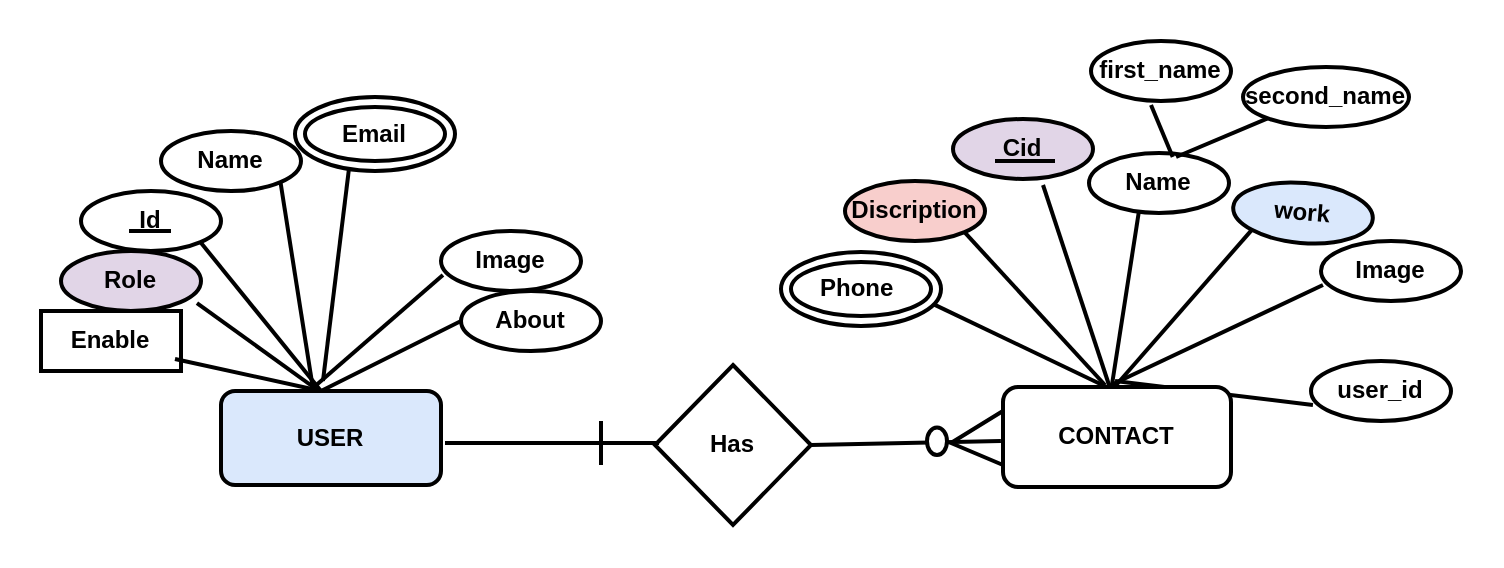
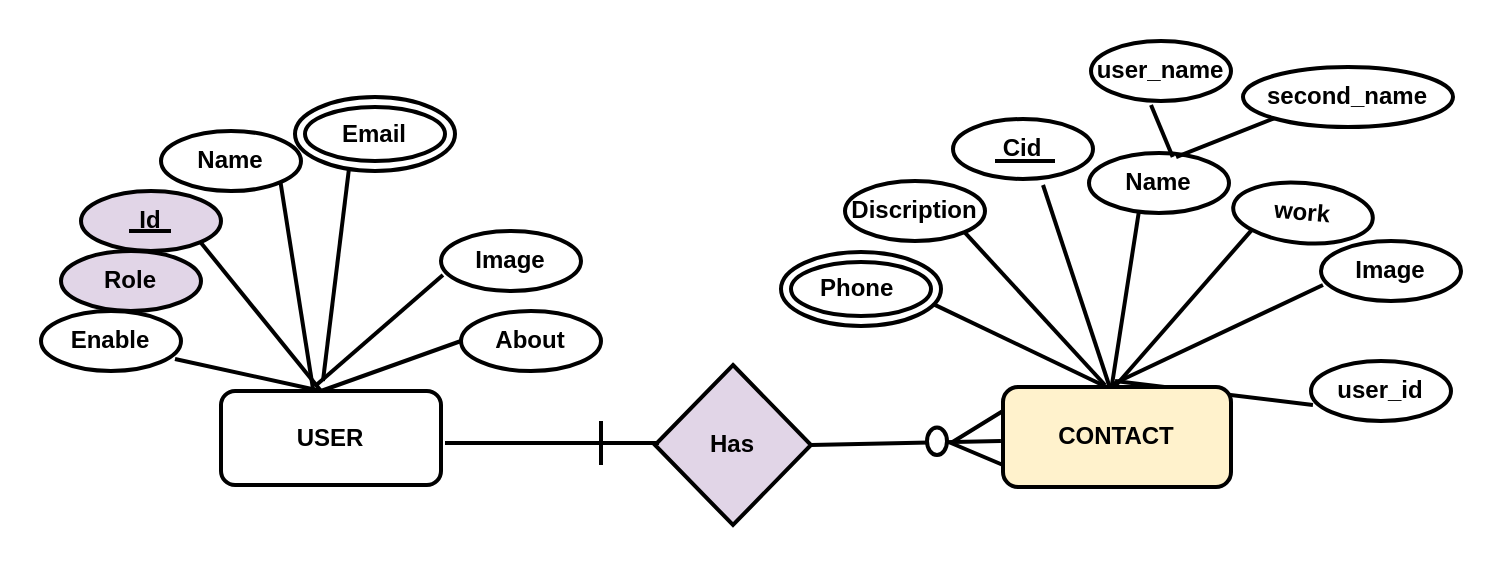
node "first_name": label "first_name" -> "user_name"
node "second_name": size 166x60 -> 210x60
node "Cid": fillcolor #e1d5e7 -> #ffffff
node "Discription": fillcolor #f8cecc -> #ffffff
node "work": fillcolor #dae8fc -> #ffffff
node "Id": fillcolor #ffffff -> #e1d5e7
node "About": moved (531, 321) -> (531, 341)
node "Enable": shape rectangle -> ellipse
edge "Role" -- "USER": removed
node "CONTACT": fillcolor #ffffff -> #fff2cc
node "USER": fillcolor #dae8fc -> #ffffff
node "Has": fillcolor #ffffff -> #e1d5e7
